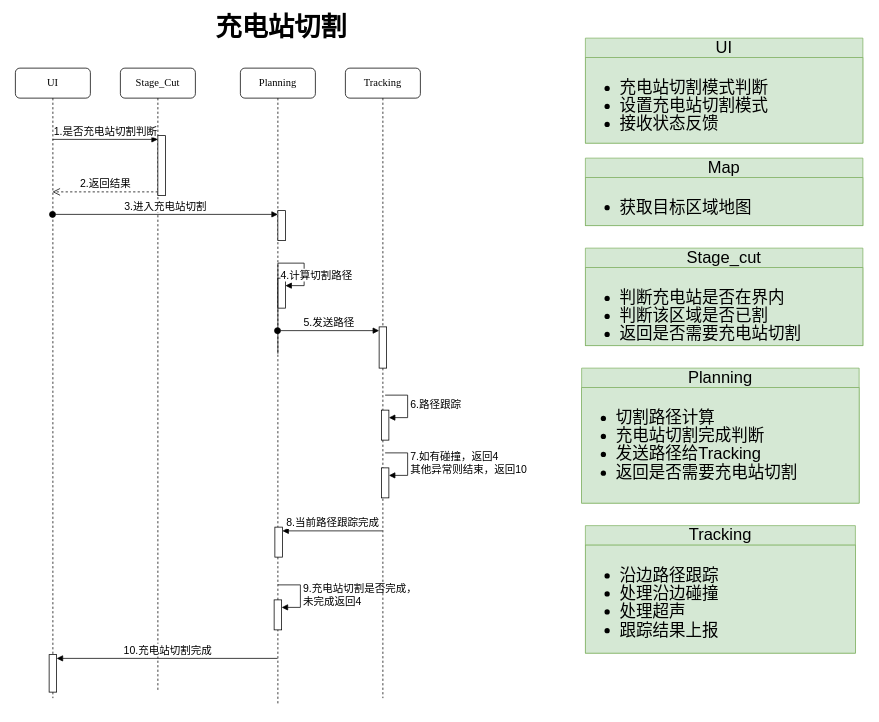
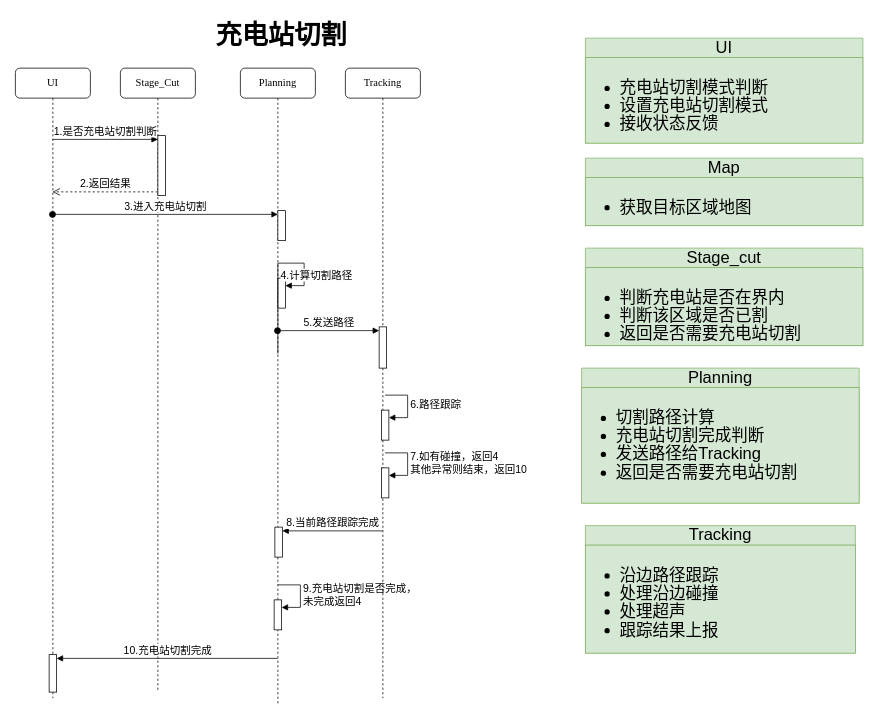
node "充电站切割": moved (282, 27) -> (282, 34)
